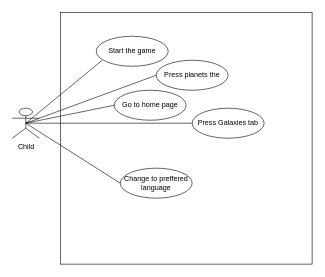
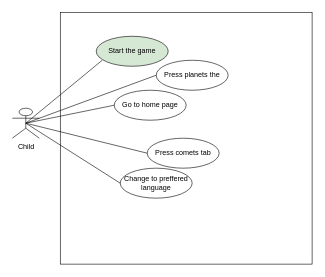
node "Start the game": fillcolor #ffffff -> #d5e8d4
edge "Child" -- "Press Galaxies tab": removed
node "Press Galaxies tab": removed
edge "Child" -- "Press comets tab": added
node "Press comets tab": added
